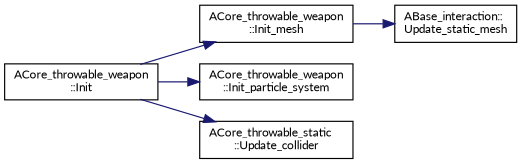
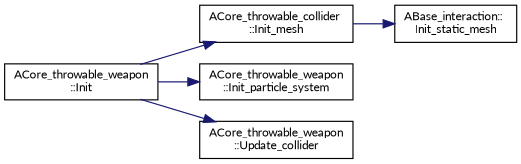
node "ACore_throwable_weapon ::Init_mesh": label "ACore_throwable_weapon ::Init_mesh" -> "ACore_throwable_collider ::Init_mesh"
node "ABase_interaction:: Update_static_mesh": label "ABase_interaction:: Update_static_mesh" -> "ABase_interaction:: Init_static_mesh"
node "ACore_throwable_static ::Update_collider": label "ACore_throwable_static ::Update_collider" -> "ACore_throwable_weapon ::Update_collider"
